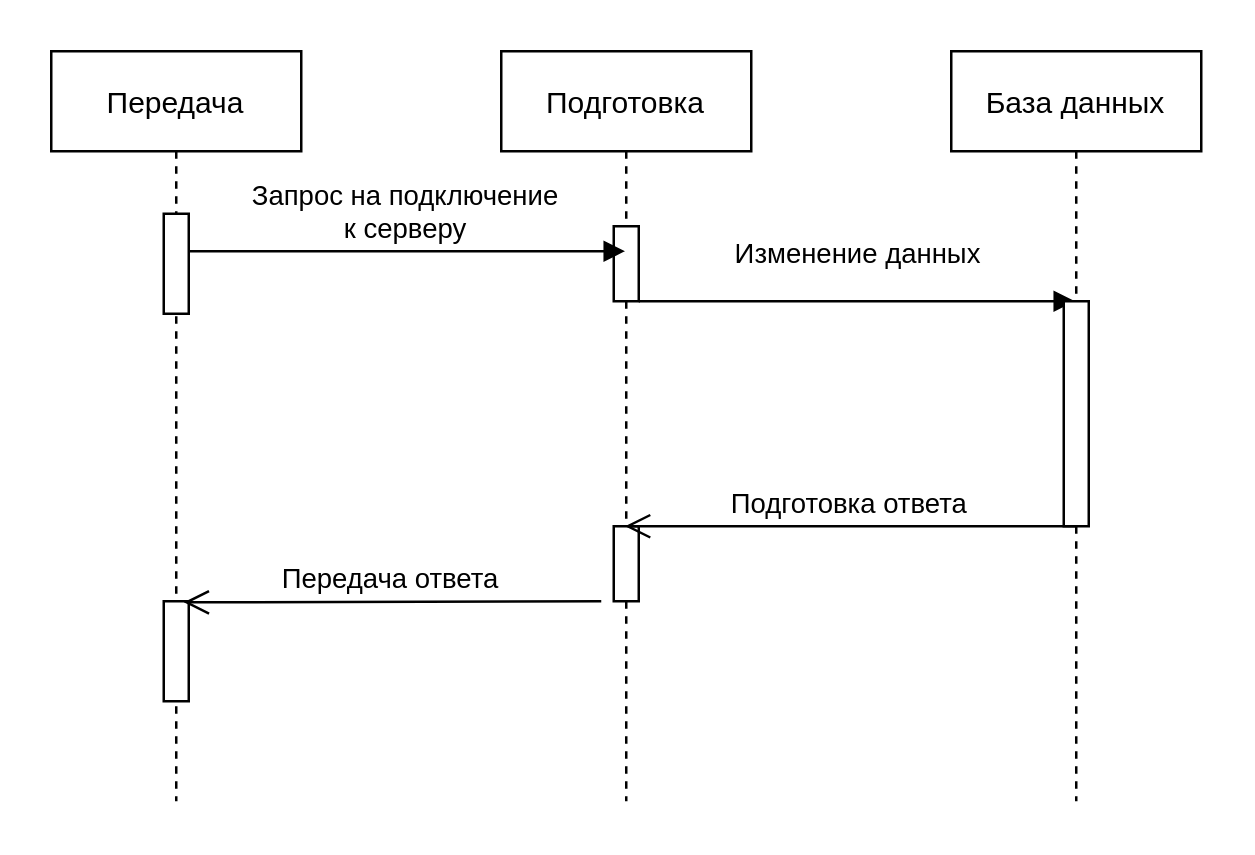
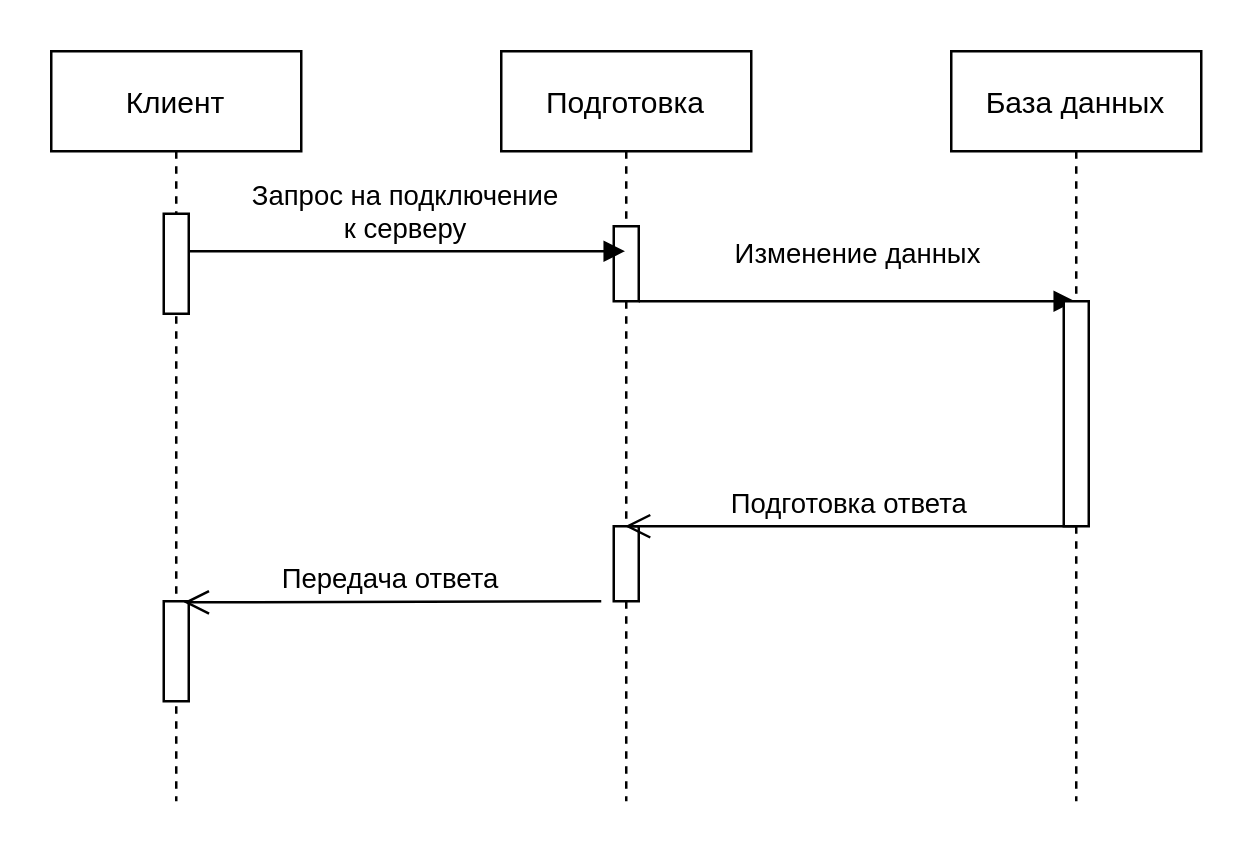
node "Передача": label "Передача" -> "Клиент"
